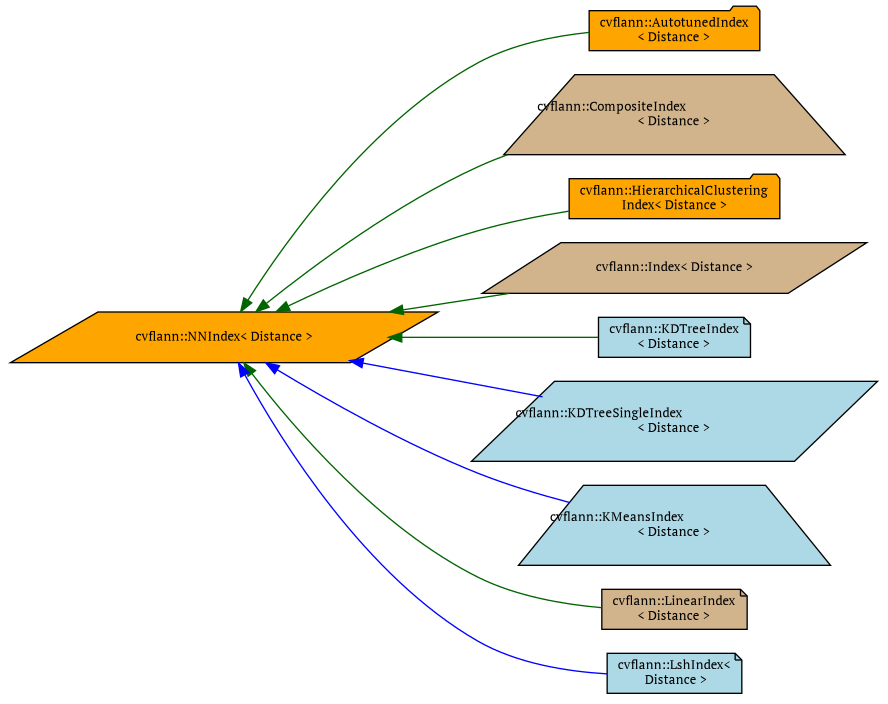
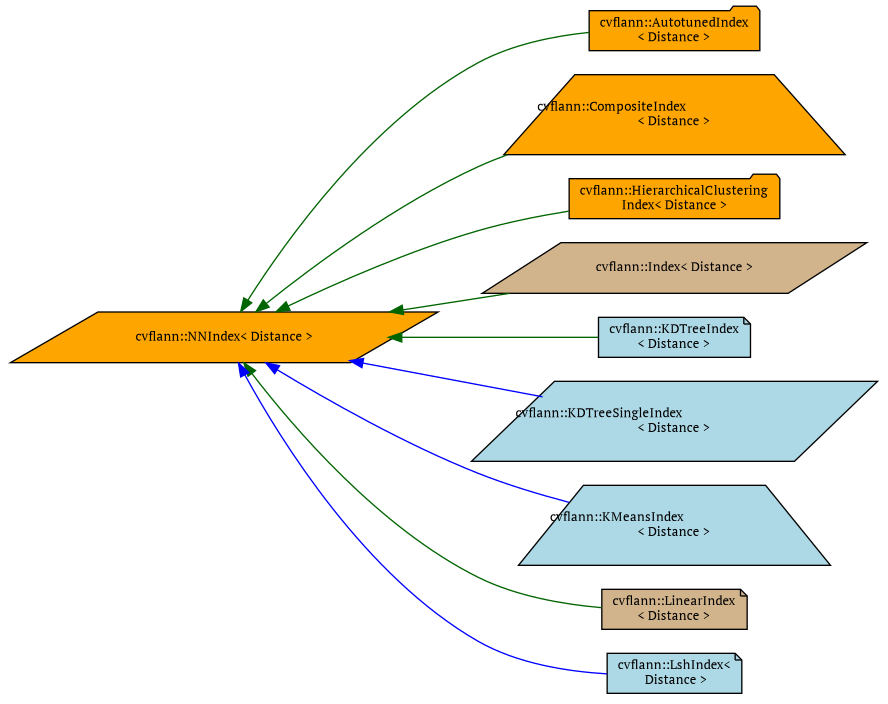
node "cvflann::CompositeIndex < Distance >": fillcolor tan -> orange
